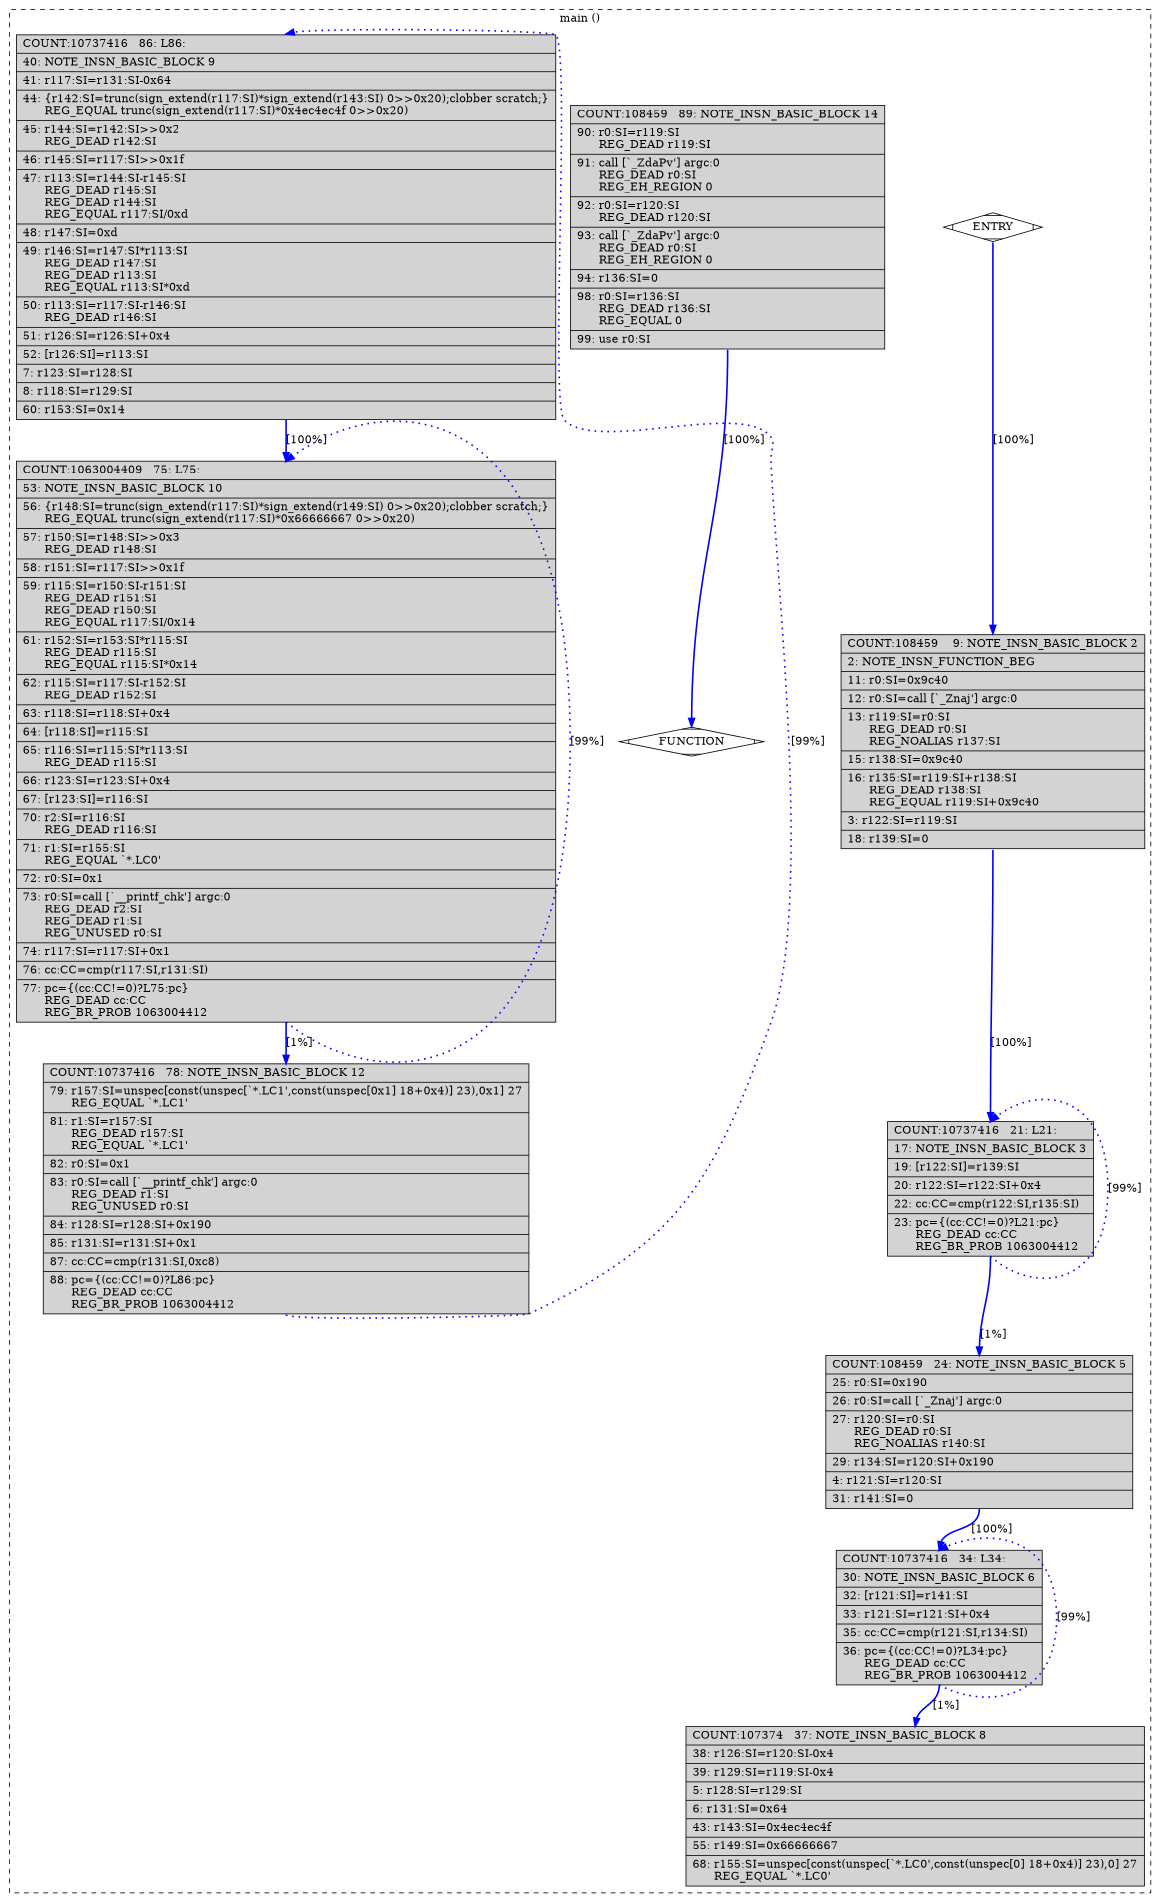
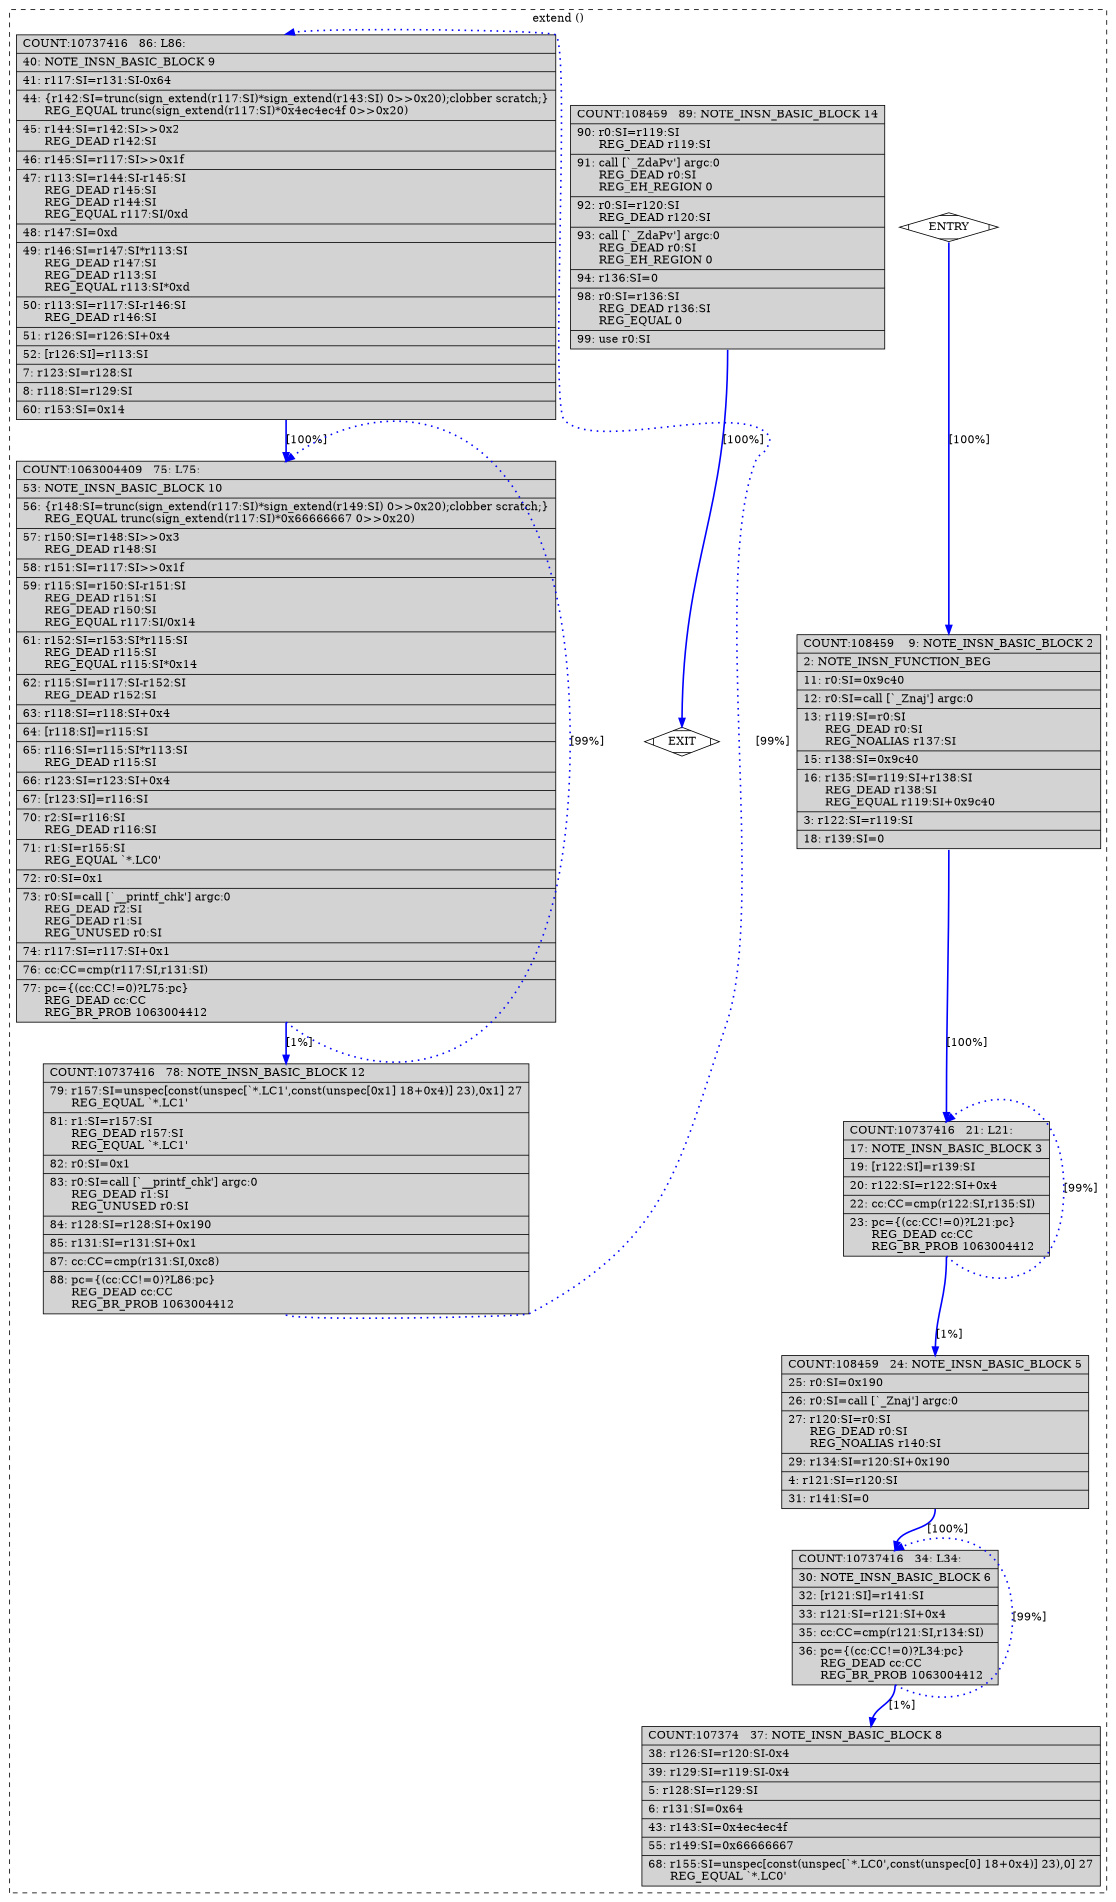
cluster "main ()": label "main ()" -> "extend ()"
node "FUNCTION": label "FUNCTION" -> "EXIT"
